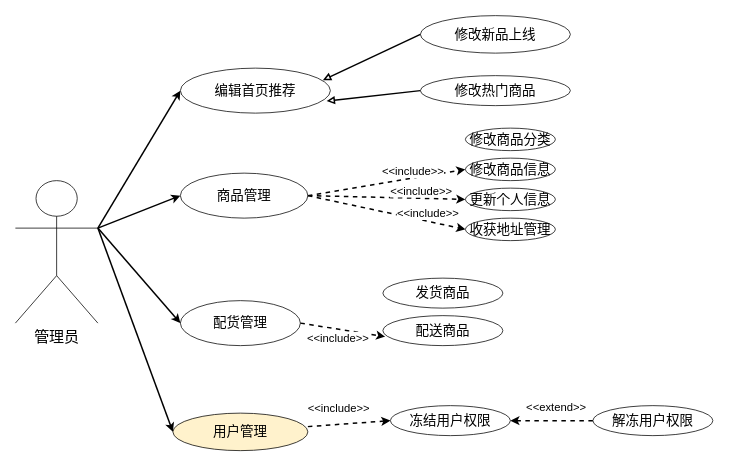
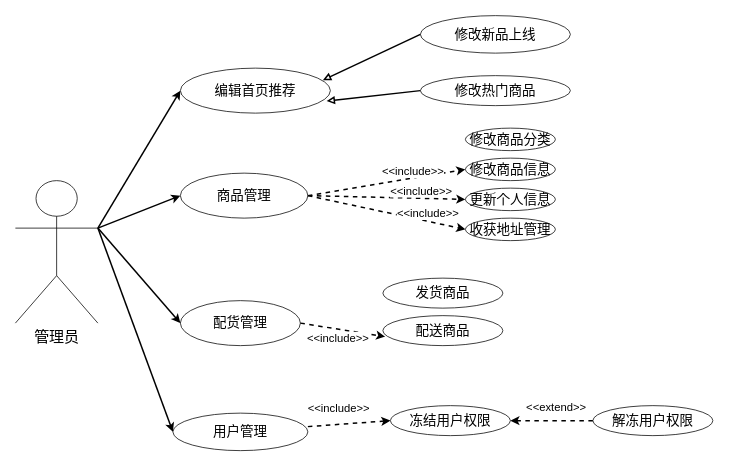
node "用户管理": fillcolor #fff2cc -> #ffffff
